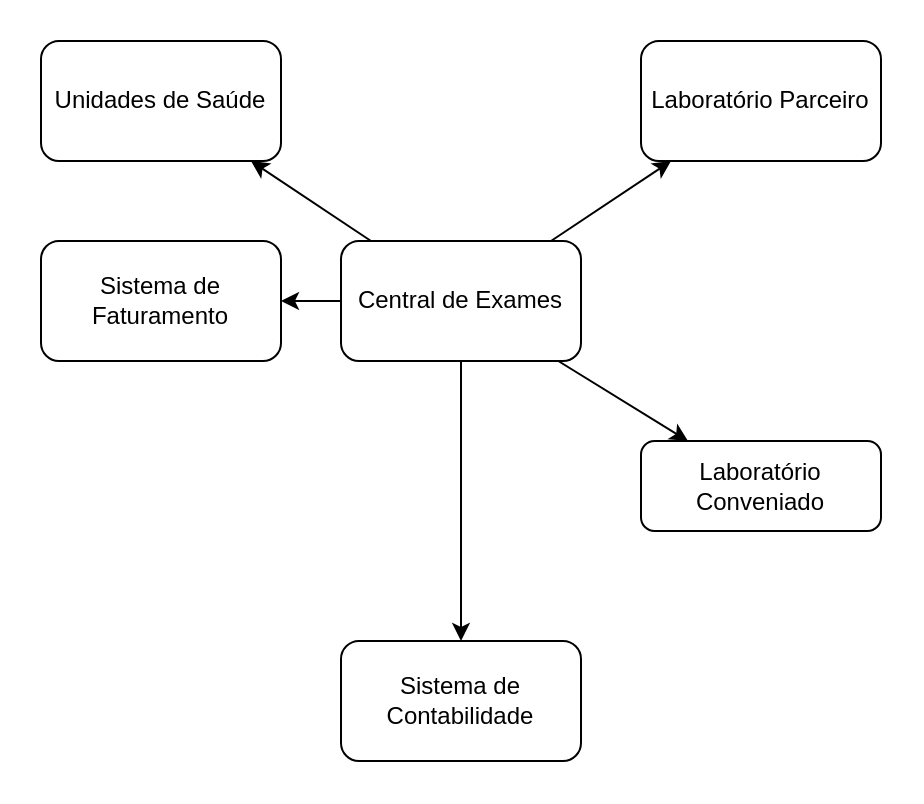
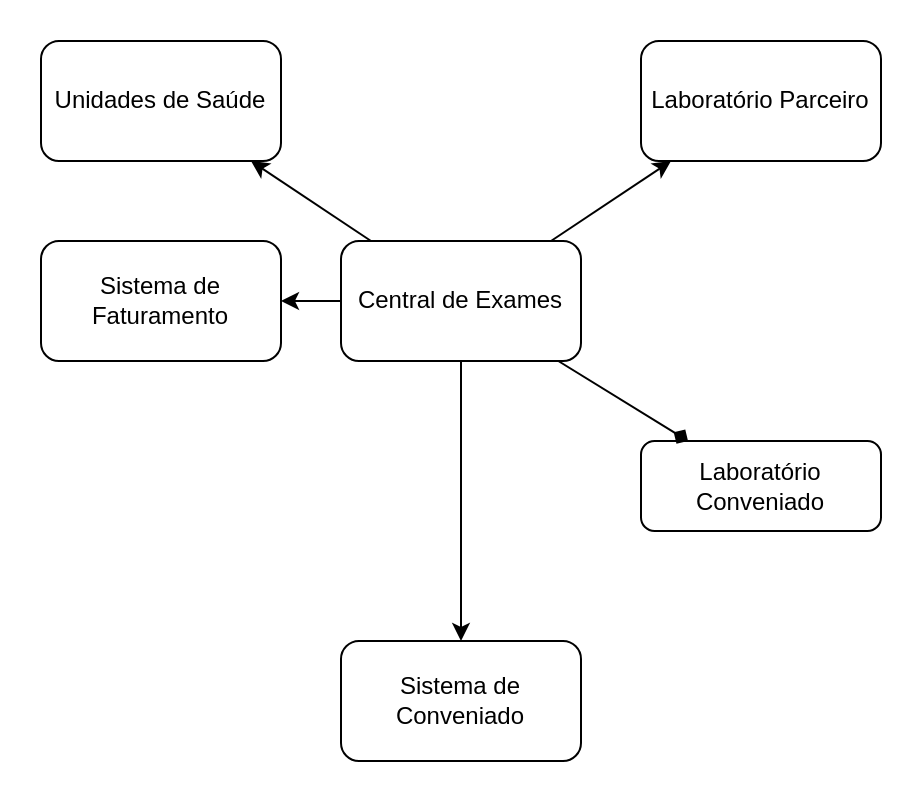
edge "Central de Exames" -> "Laboratório Conveniado": arrowhead classic -> diamond
node "Sistema de Contabilidade": label "Sistema de Contabilidade" -> "Sistema de Conveniado"
